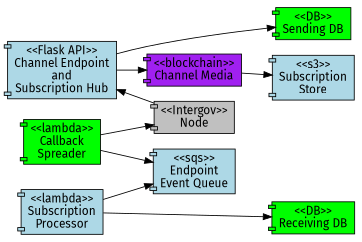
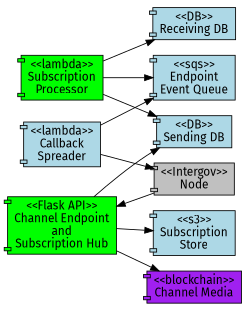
node "<<DB>> Sending DB": fillcolor green -> lightblue
node "<<Flask API>> Channel Endpoint and Subscription Hub": fillcolor lightblue -> green
edge "<<blockchain>> Channel Media" -> "<<s3>> Subscription Store": now "<<Flask API>> Channel Endpoint and Subscription Hub" -> "<<s3>> Subscription Store"
edge "<<lambda>> Subscription Processor" -> "<<DB>> Sending DB": added
node "<<lambda>> Callback Spreader": fillcolor green -> lightblue
node "<<lambda>> Subscription Processor": fillcolor lightblue -> green
node "<<DB>> Receiving DB": fillcolor green -> lightblue
